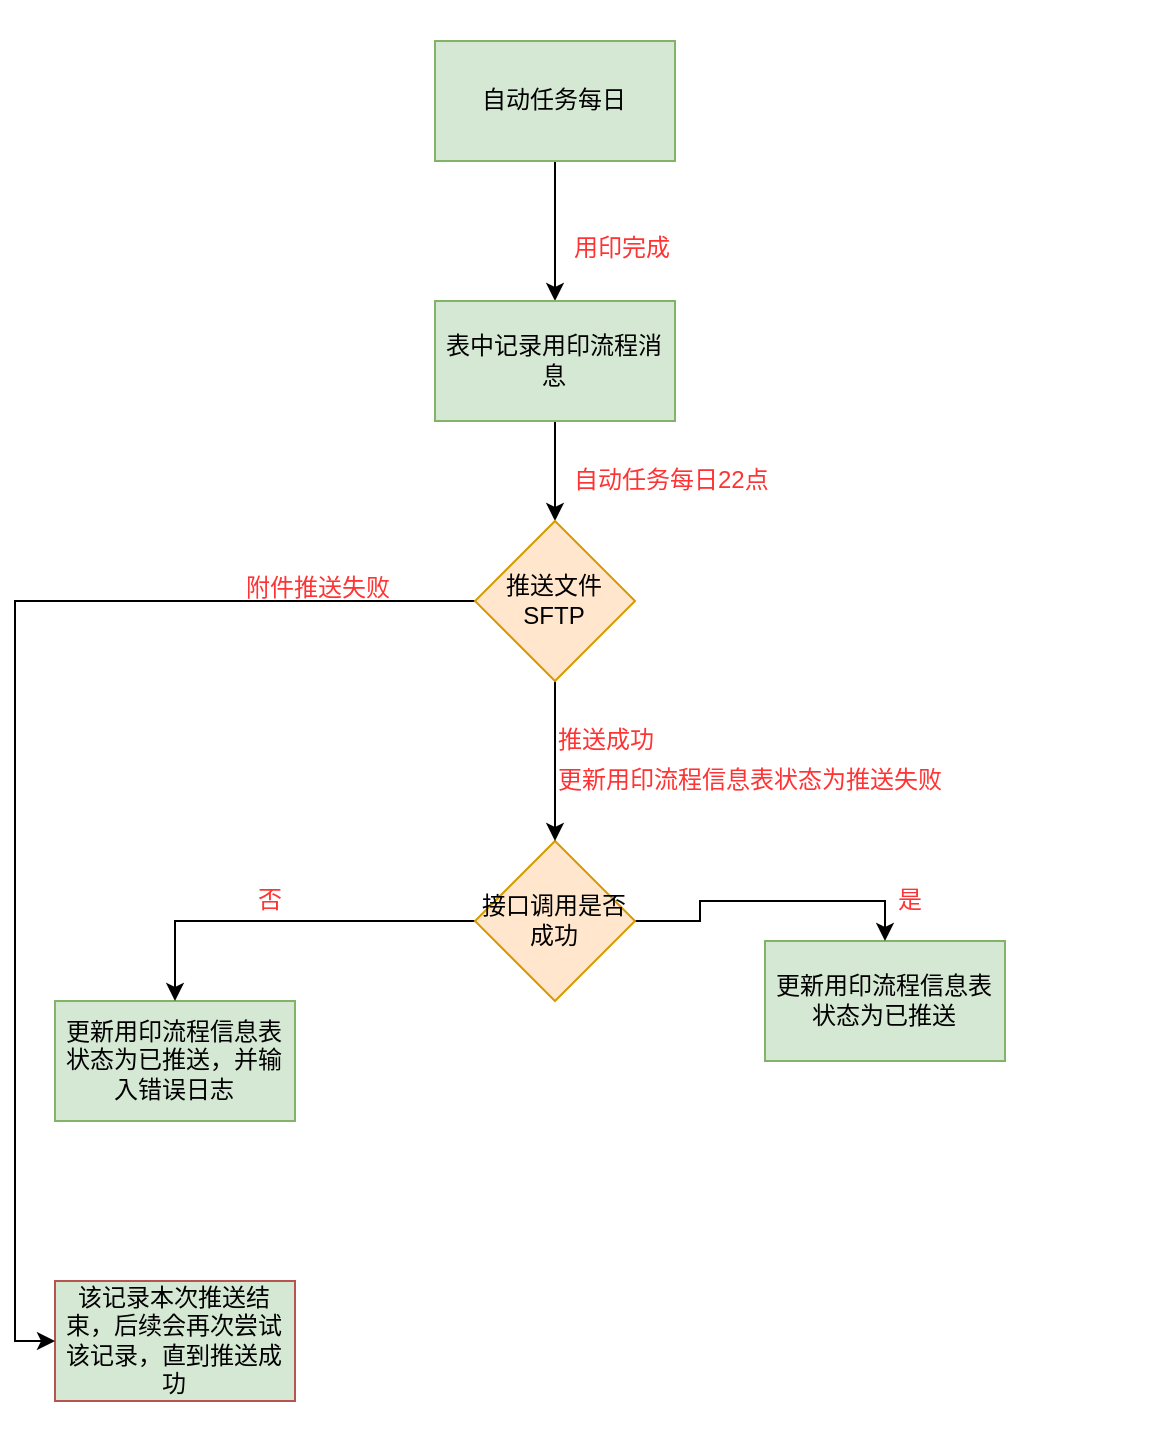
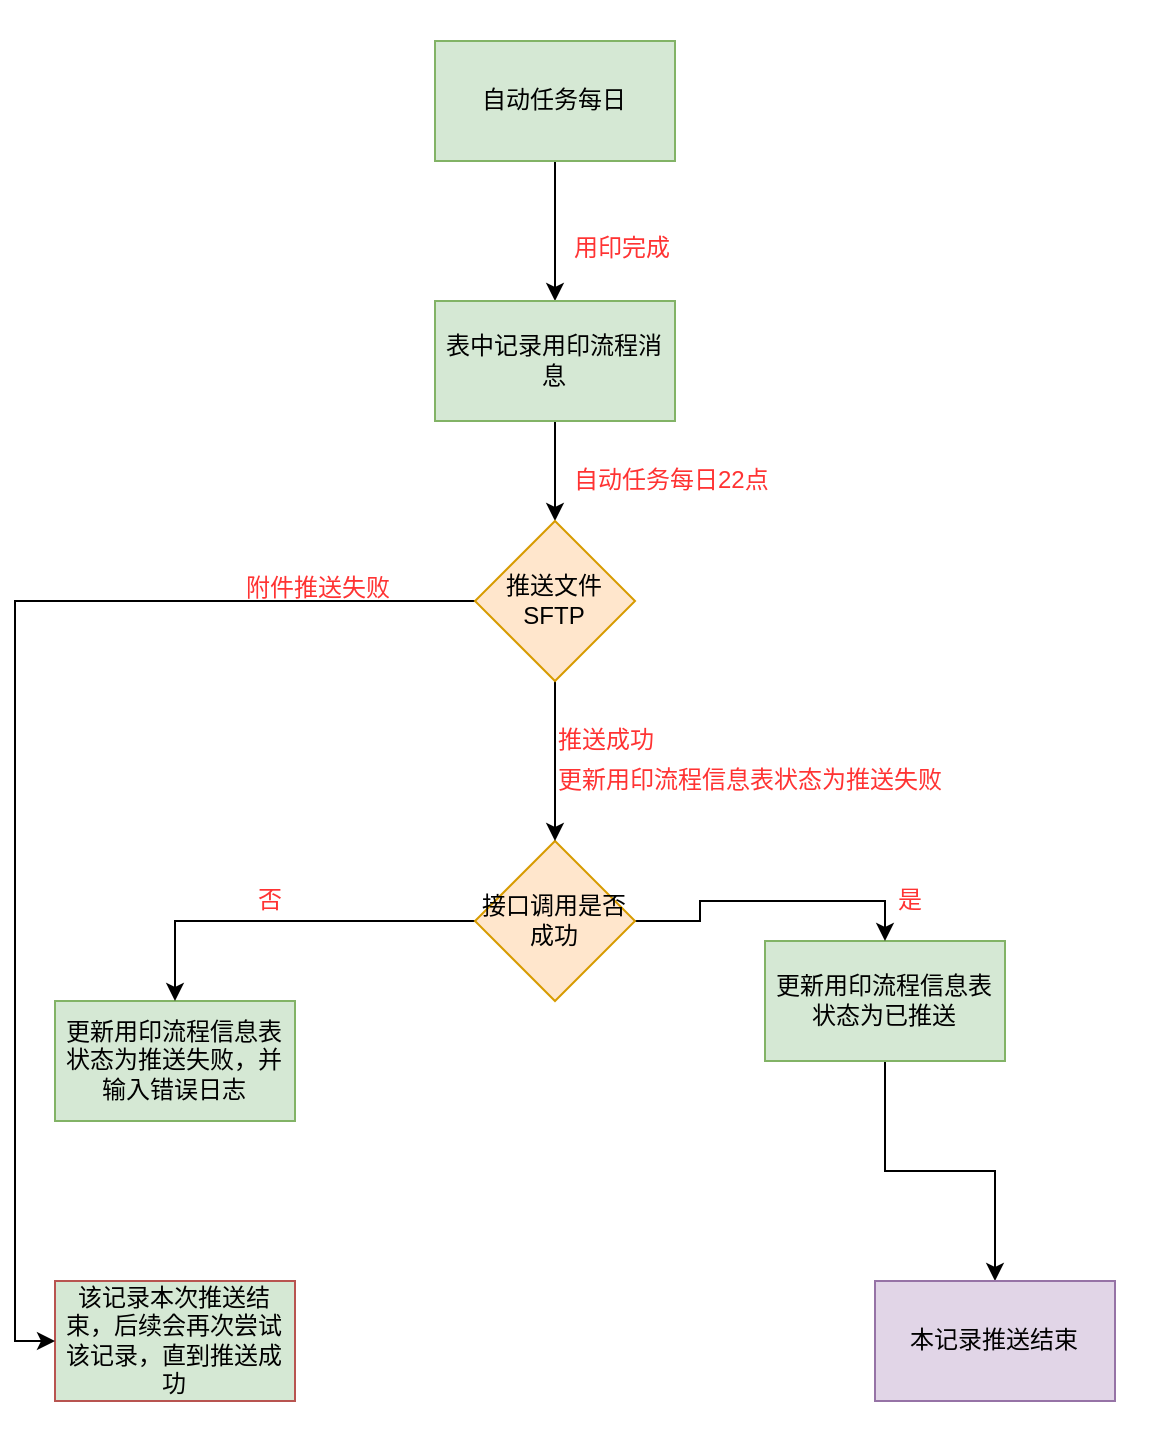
node "更新用印流程信息表状态为已推送，并输入错误日志": label "更新用印流程信息表状态为已推送，并输入错误日志" -> "更新用印流程信息表状态为推送失败，并输入错误日志"
edge "更新用印流程信息表状态为已推送" -> "本记录推送结束": added
node "本记录推送结束": added
